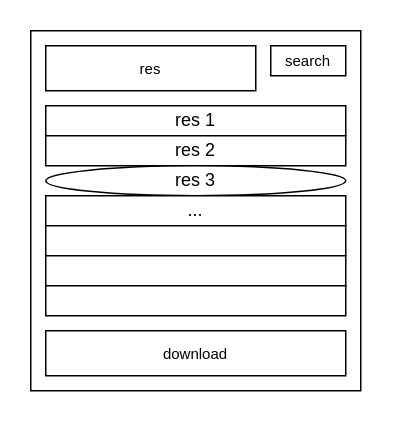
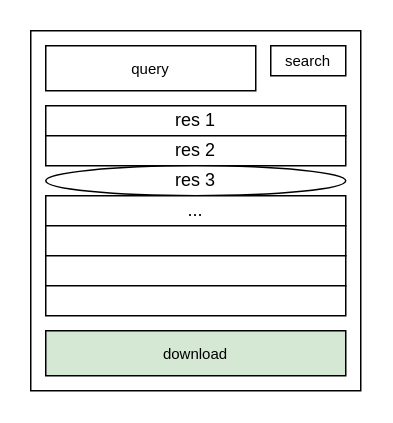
node "res": label "res" -> "query"
node "download": fillcolor #ffffff -> #d5e8d4
